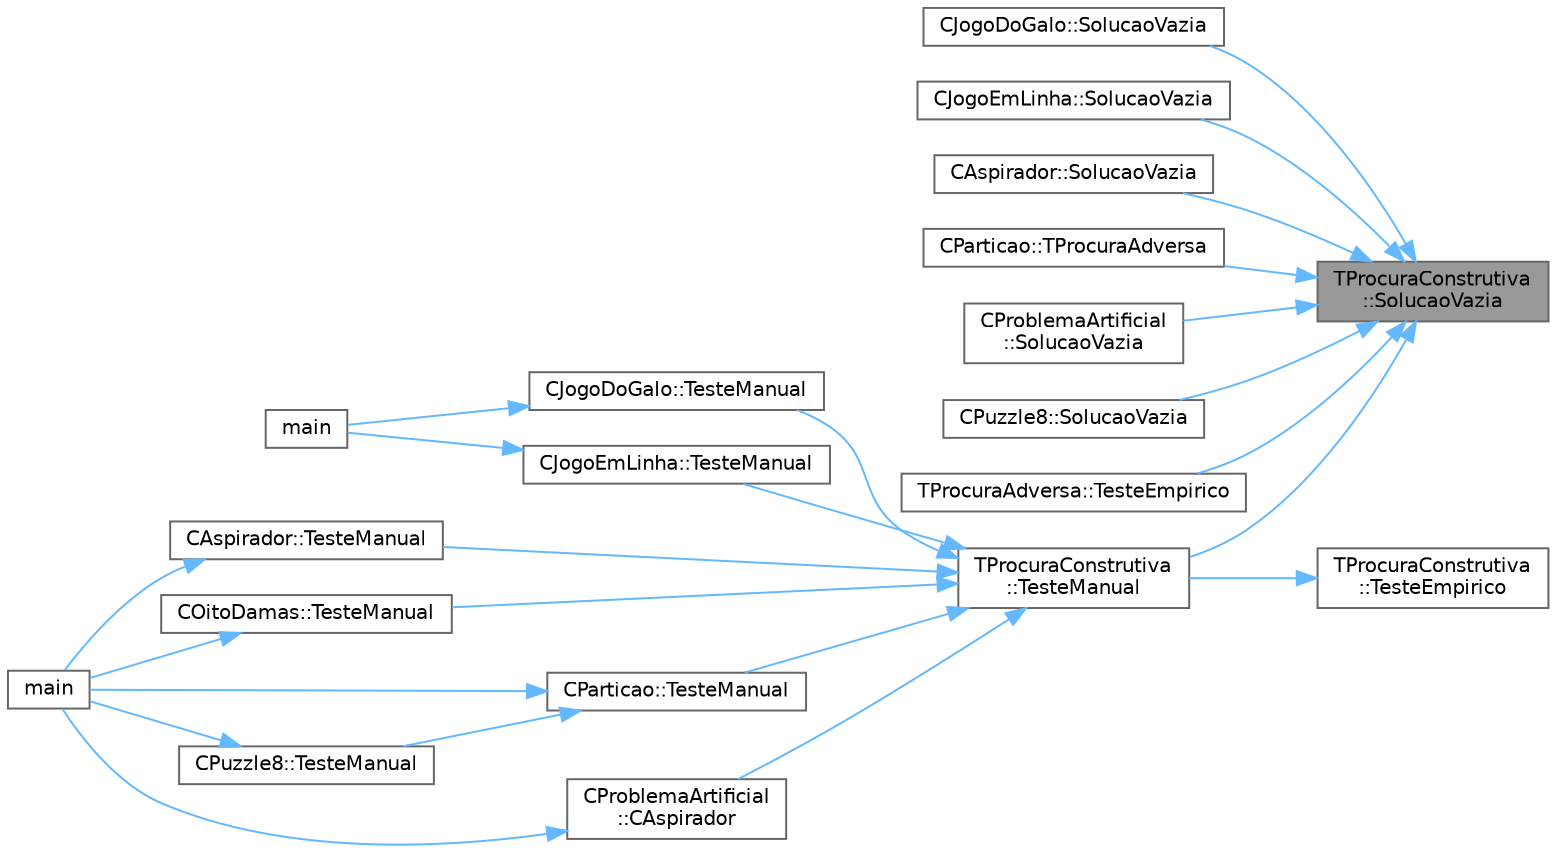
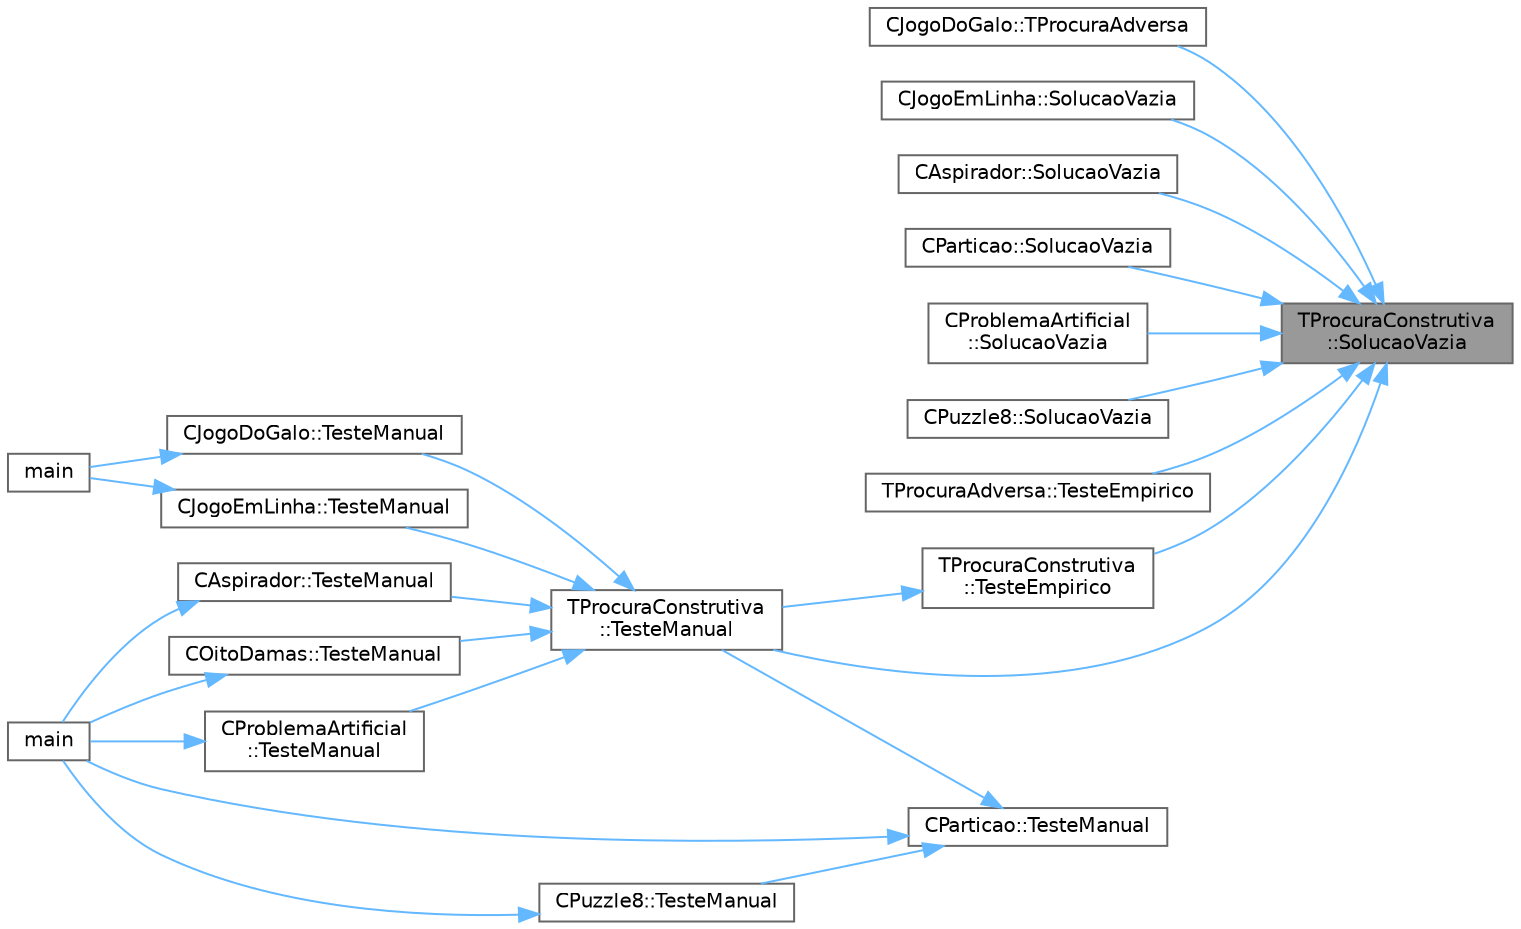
node "CJogoDoGalo::SolucaoVazia": label "CJogoDoGalo::SolucaoVazia" -> "CJogoDoGalo::TProcuraAdversa"
node "CParticao::TProcuraAdversa": label "CParticao::TProcuraAdversa" -> "CParticao::SolucaoVazia"
edge "TProcuraConstrutiva ::TesteEmpirico" -> "TProcuraConstrutiva ::SolucaoVazia": added
edge "CParticao::TesteManual" -> "TProcuraConstrutiva ::TesteManual": reversed
node "CProblemaArtificial ::CAspirador": label "CProblemaArtificial ::CAspirador" -> "CProblemaArtificial ::TesteManual"
